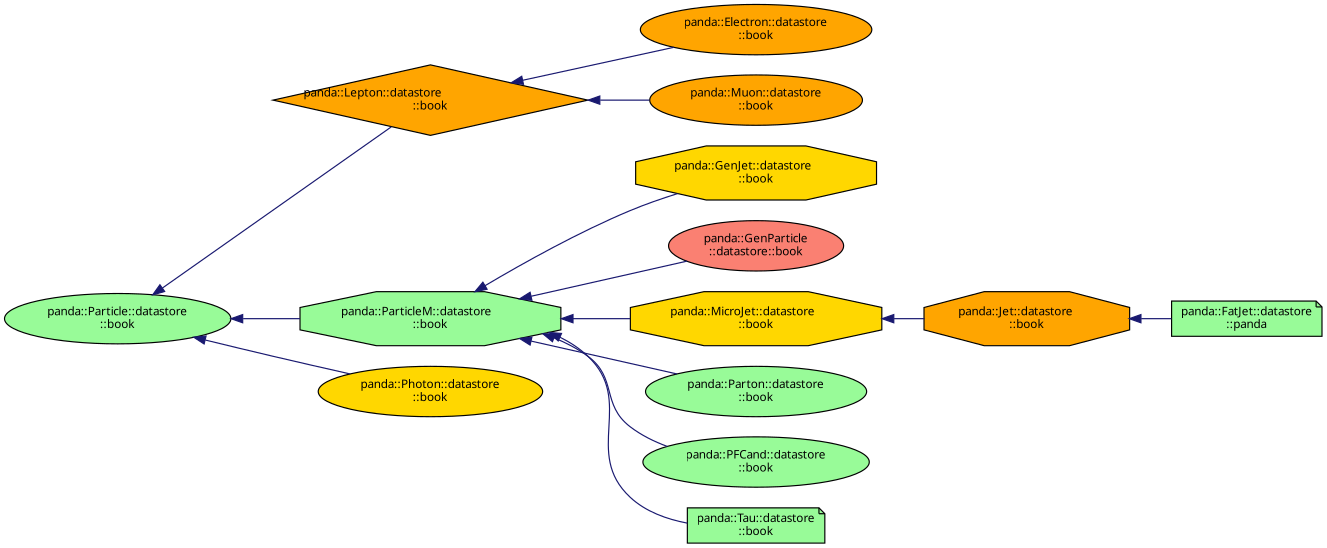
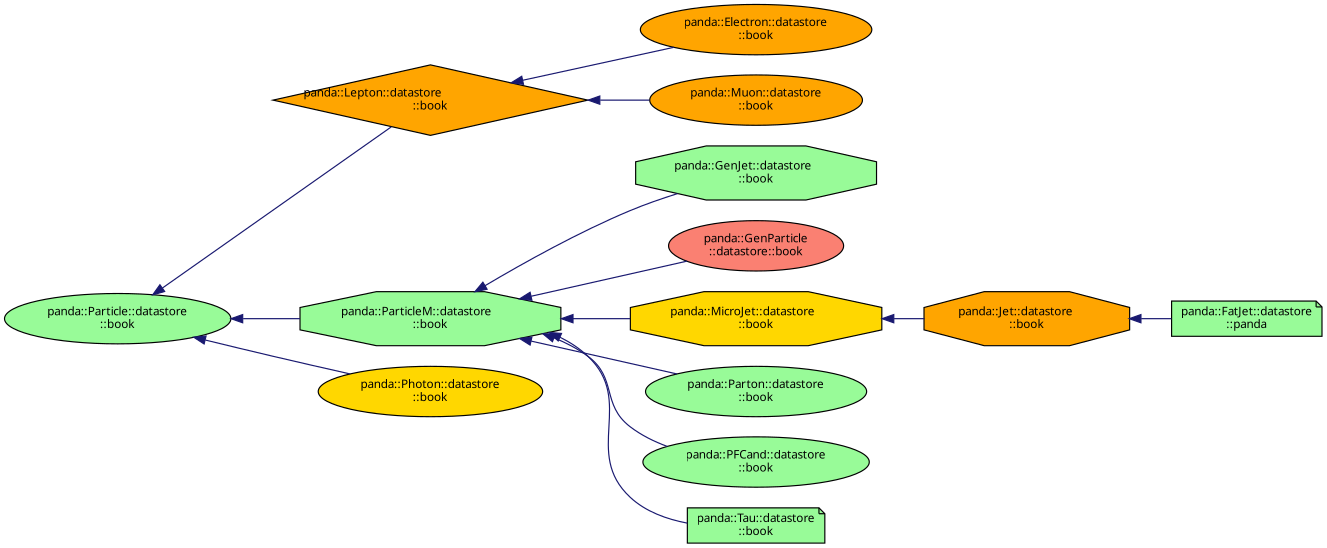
node "panda::GenJet::datastore ::book": fillcolor gold -> palegreen
